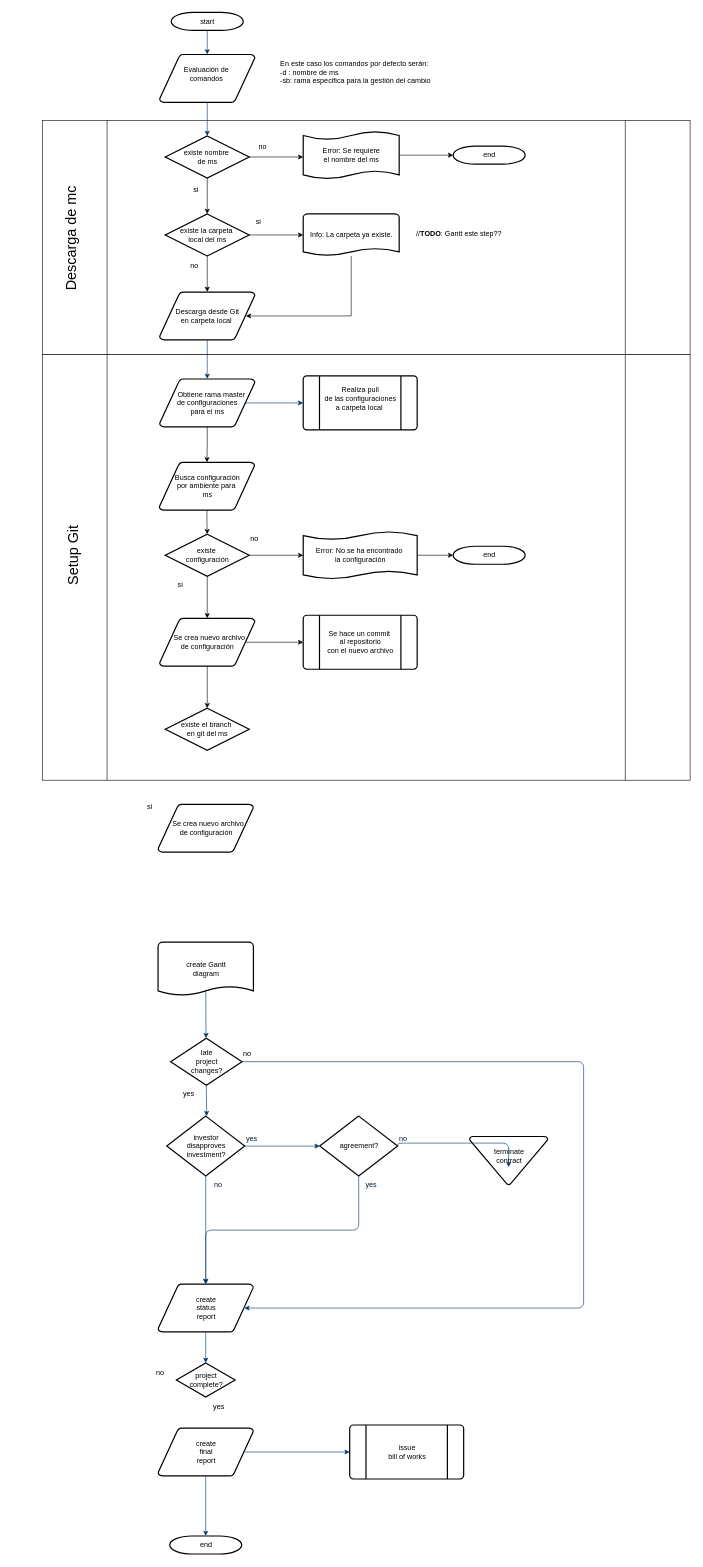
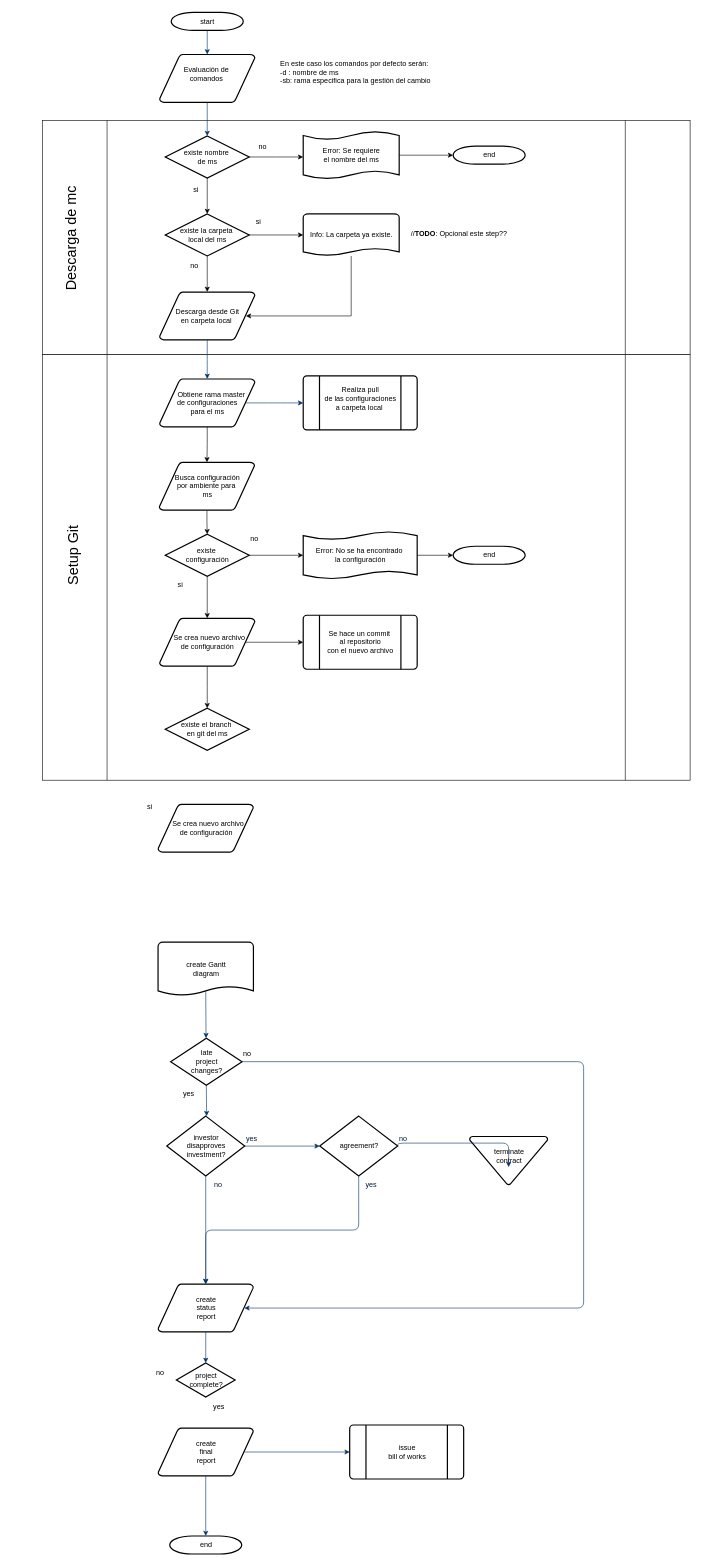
node "//TODO: Gantt este step??": label "//TODO: Gantt este step??" -> "//TODO: Opcional este step??"
